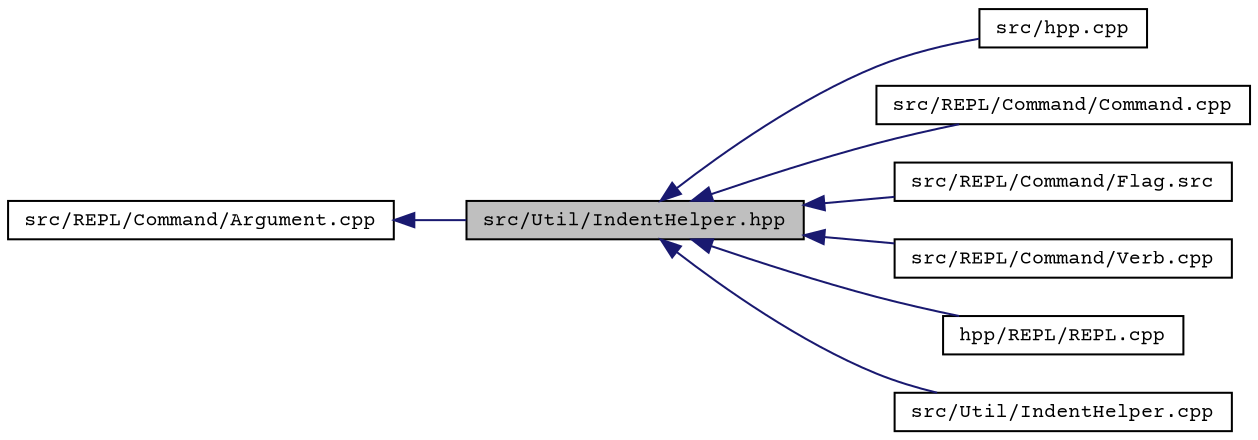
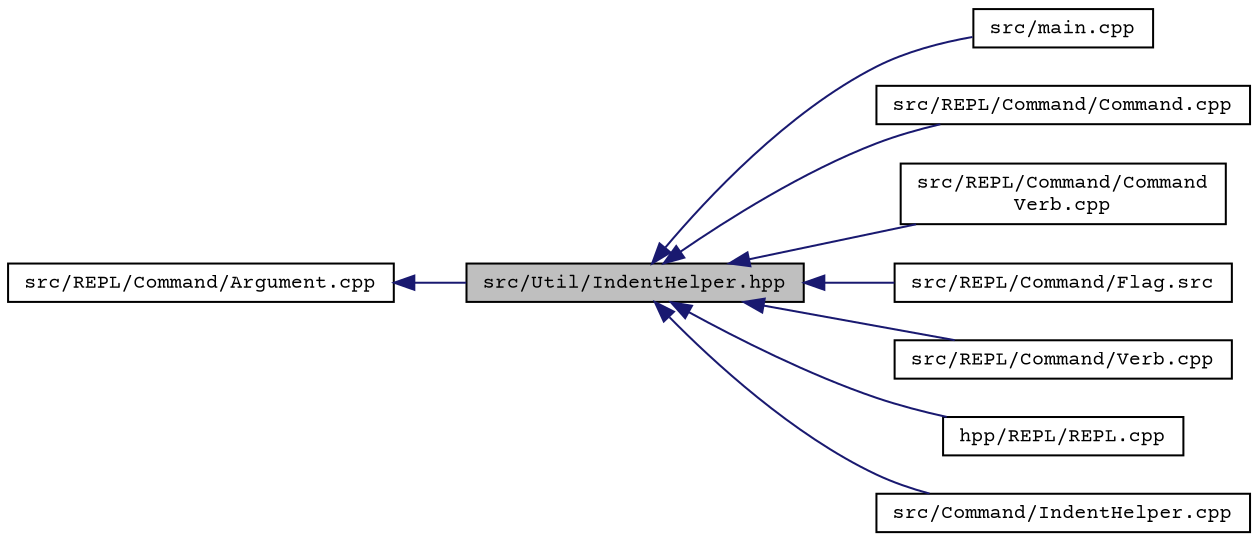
node "src/hpp.cpp": label "src/hpp.cpp" -> "src/main.cpp"
node "src/REPL/Command/Command Verb.cpp": added
node "src/Util/IndentHelper.cpp": label "src/Util/IndentHelper.cpp" -> "src/Command/IndentHelper.cpp"
